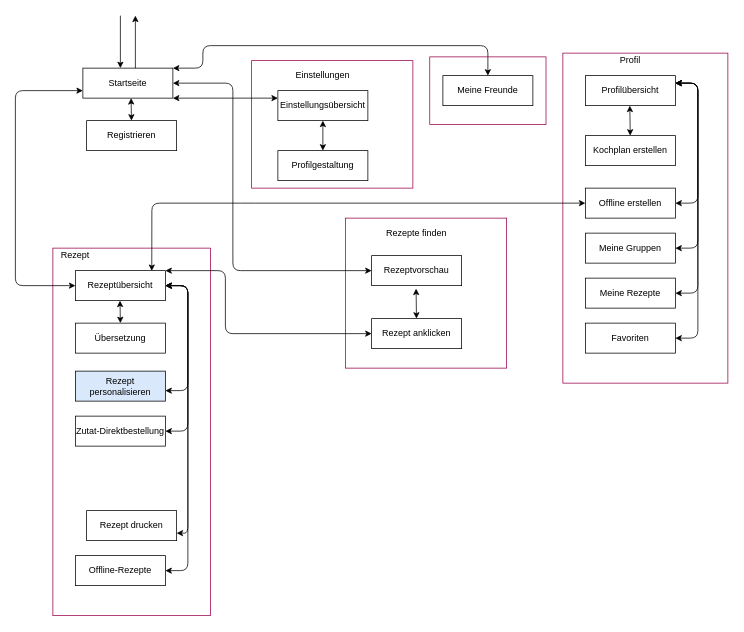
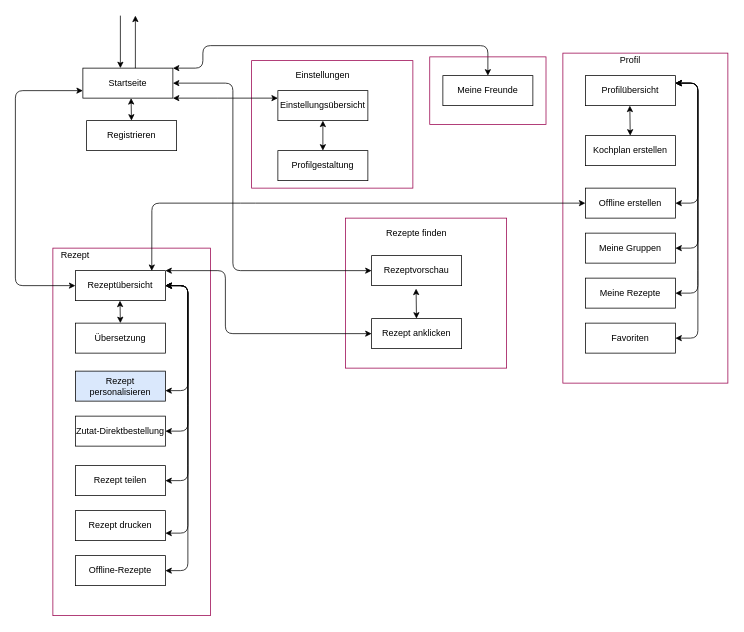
node "Rezept teilen": added
edge "Rezeptübersicht" -- "Rezept teilen": added
node "Rezept drucken": moved (132, 525) -> (120, 525)
